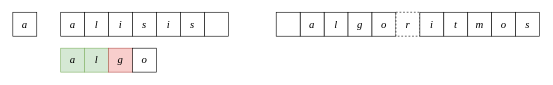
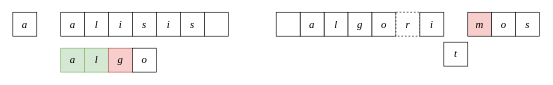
node "t": moved (456, 24) -> (456, 54)
node "m": fillcolor #ffffff -> #f8cecc
